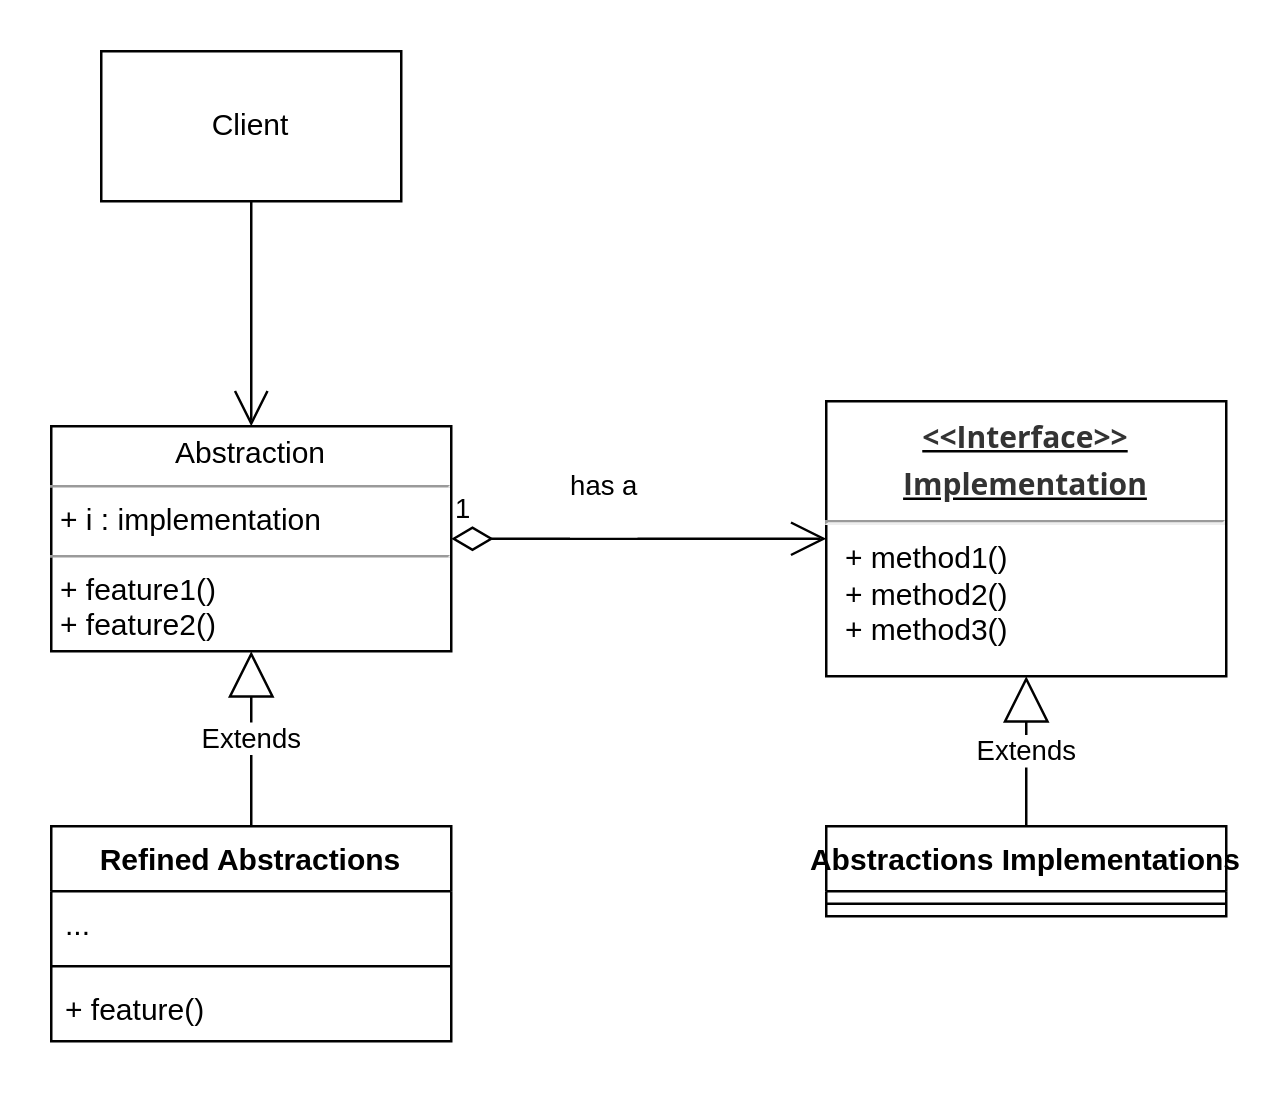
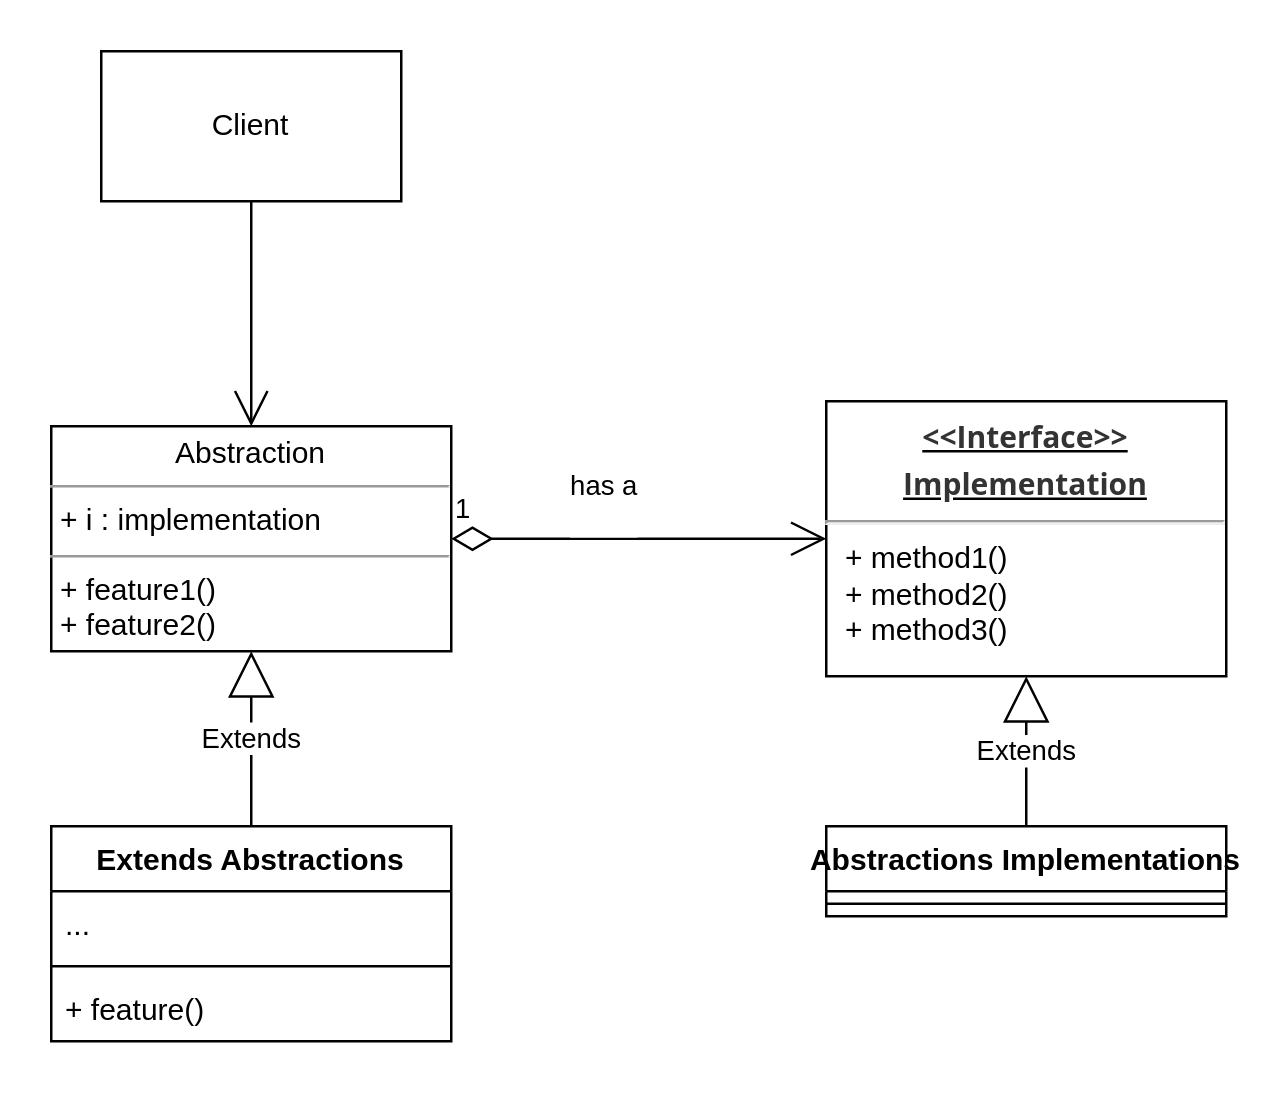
node "Refined Abstractions": label "Refined Abstractions" -> "Extends Abstractions"
